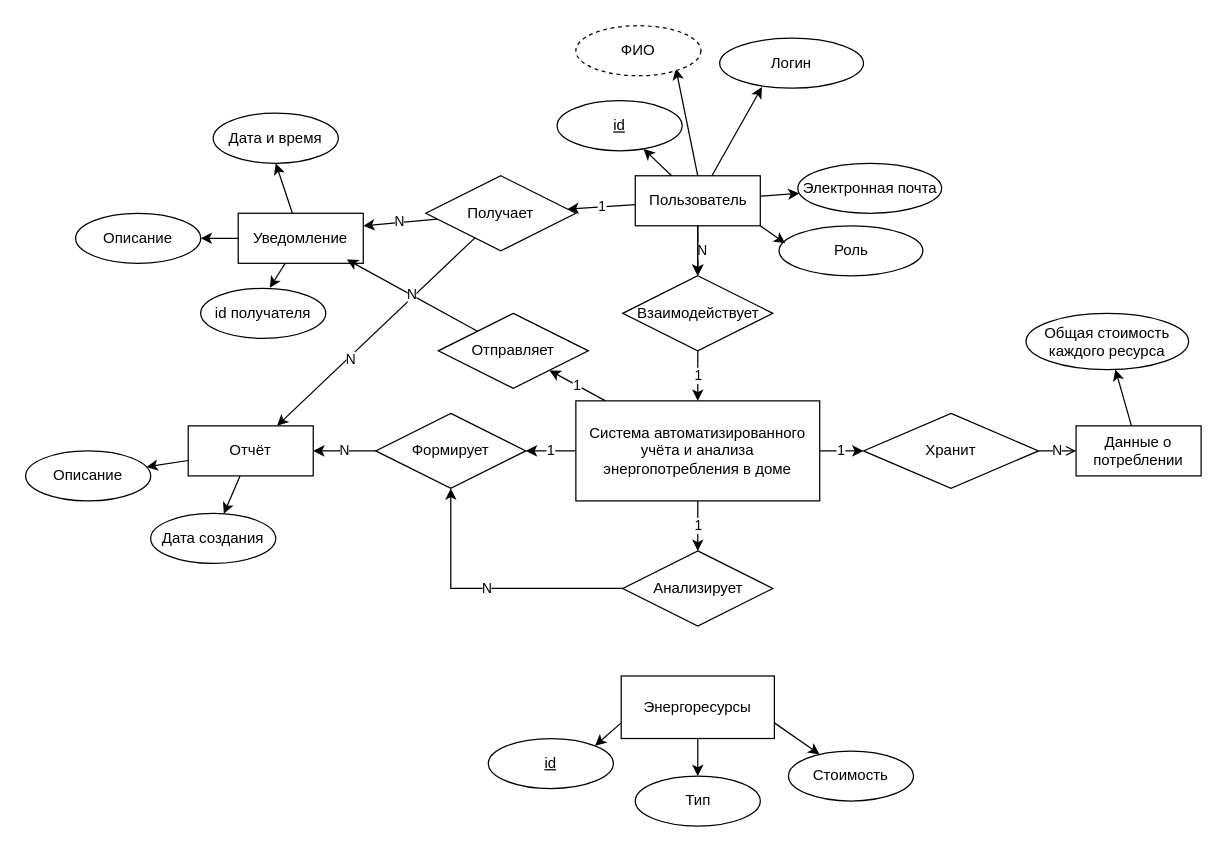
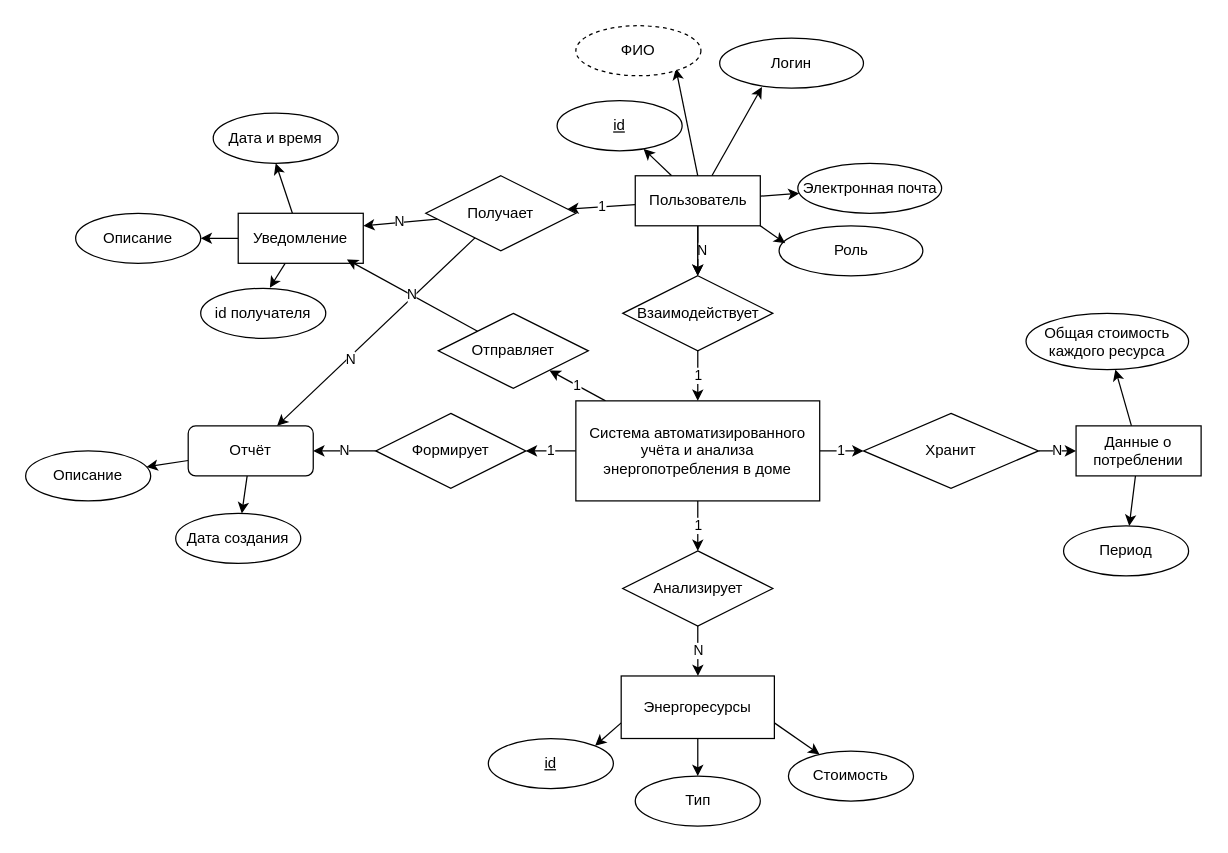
node "Отчёт": shape rectangle -> rounded rectangle
edge "Хранит" -> "Данные о потреблении": arrowhead open -> classic
edge "Данные о потреблении" -> "Период": added
node "Дата создания": moved (213, 538) -> (238, 538)
node "Период": added
edge "Анализирует" -> "Формирует": now "Анализирует" -> "Энергоресурсы"
